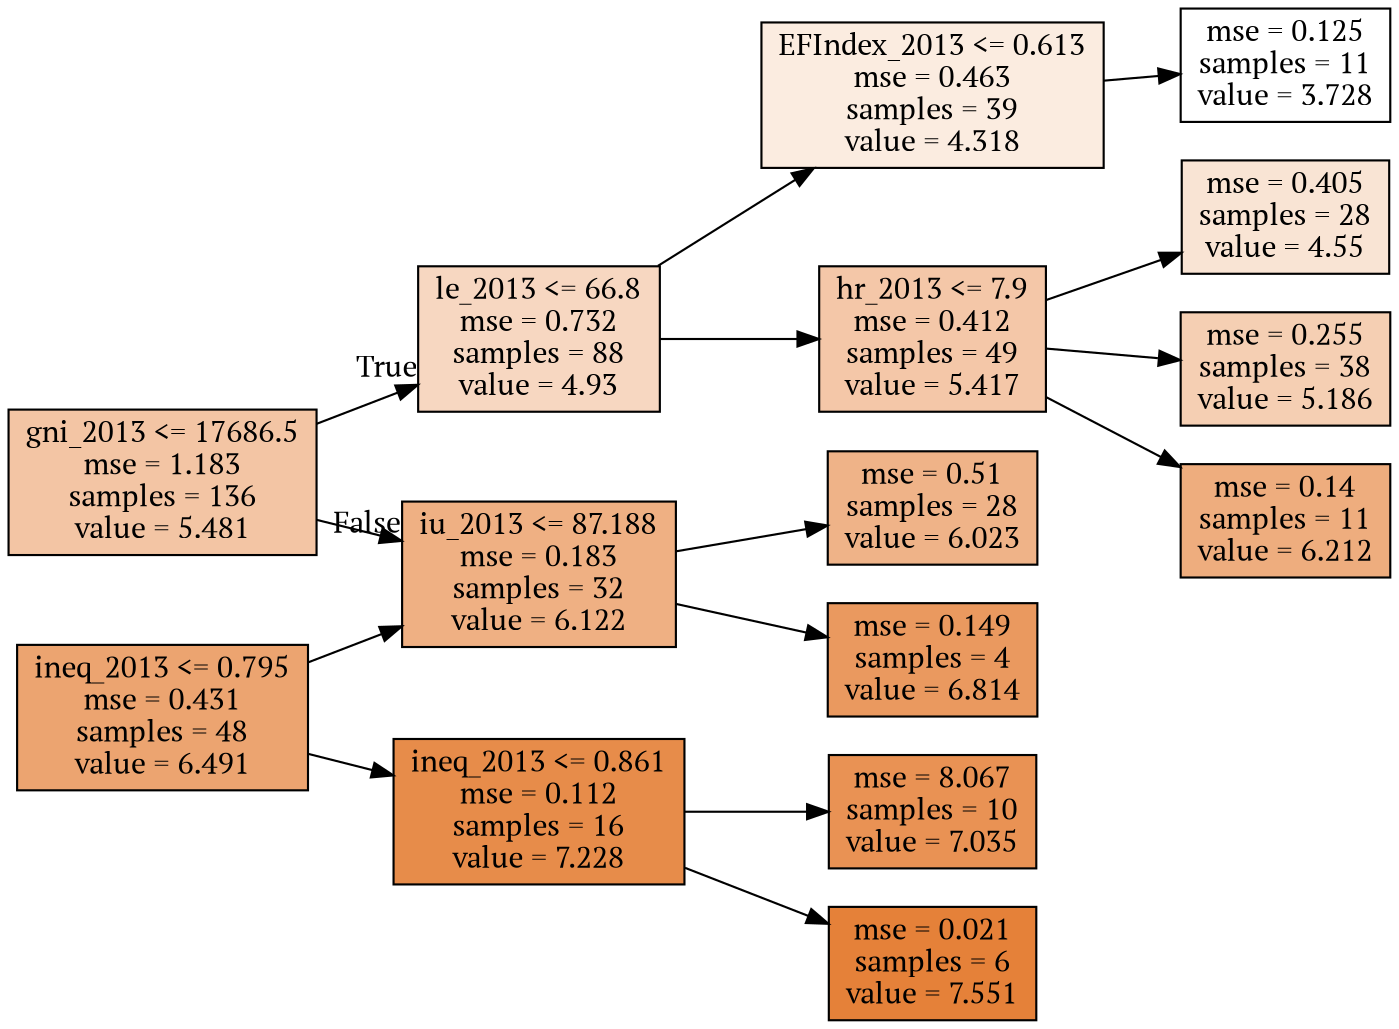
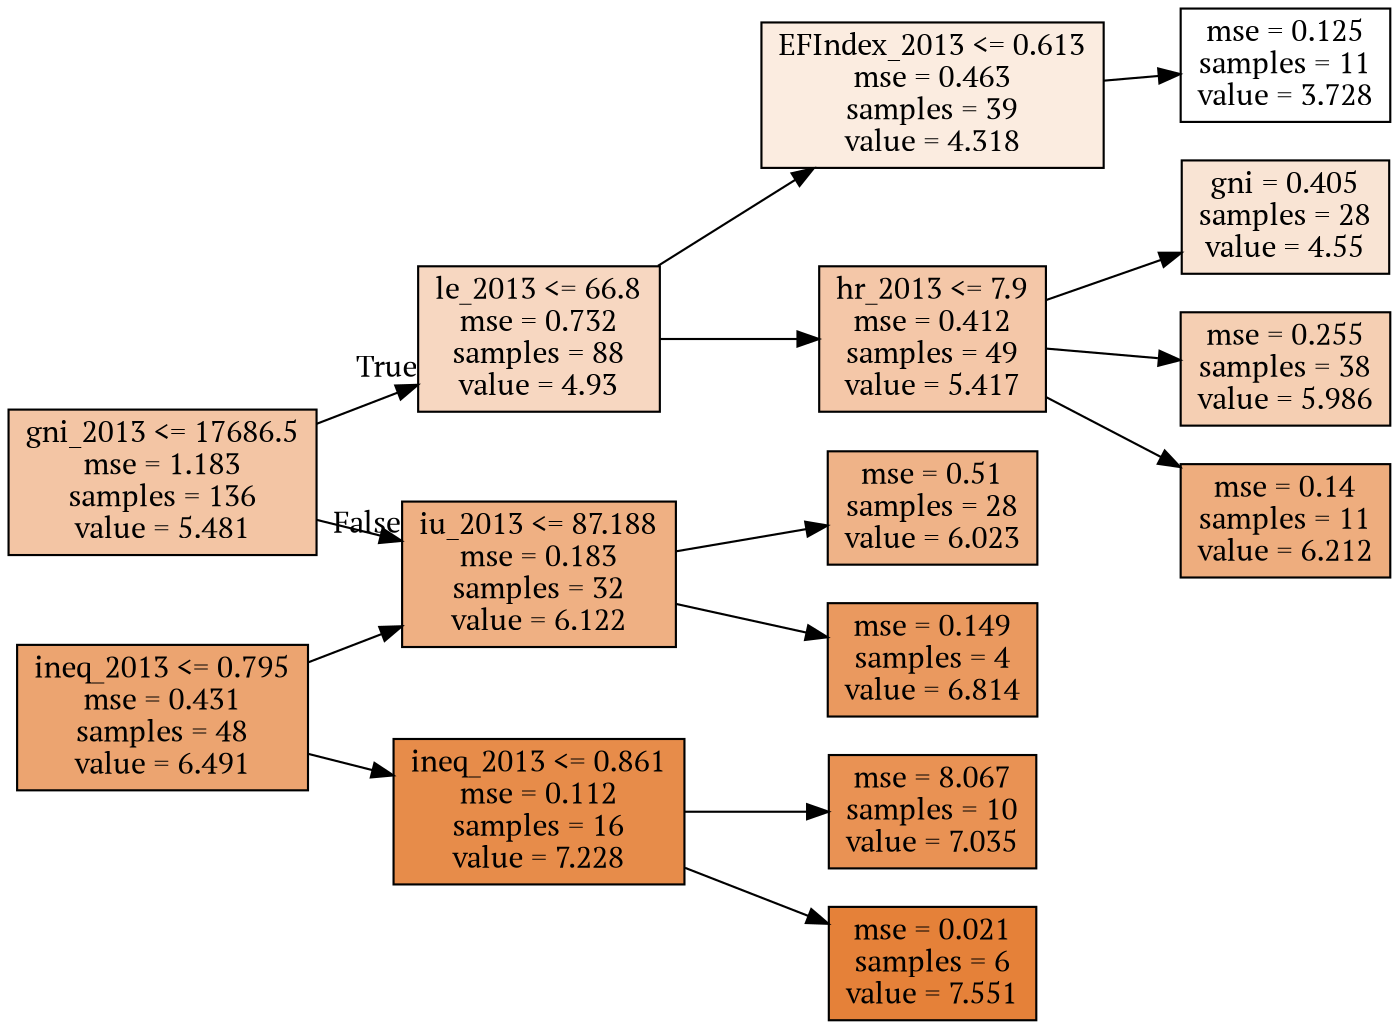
node "mse = 0.405 samples = 28 value = 4.55": label "mse = 0.405 samples = 28 value = 4.55" -> "gni = 0.405 samples = 28 value = 4.55"
node "mse = 0.255 samples = 38 value = 5.186": label "mse = 0.255 samples = 38 value = 5.186" -> "mse = 0.255 samples = 38 value = 5.986"
